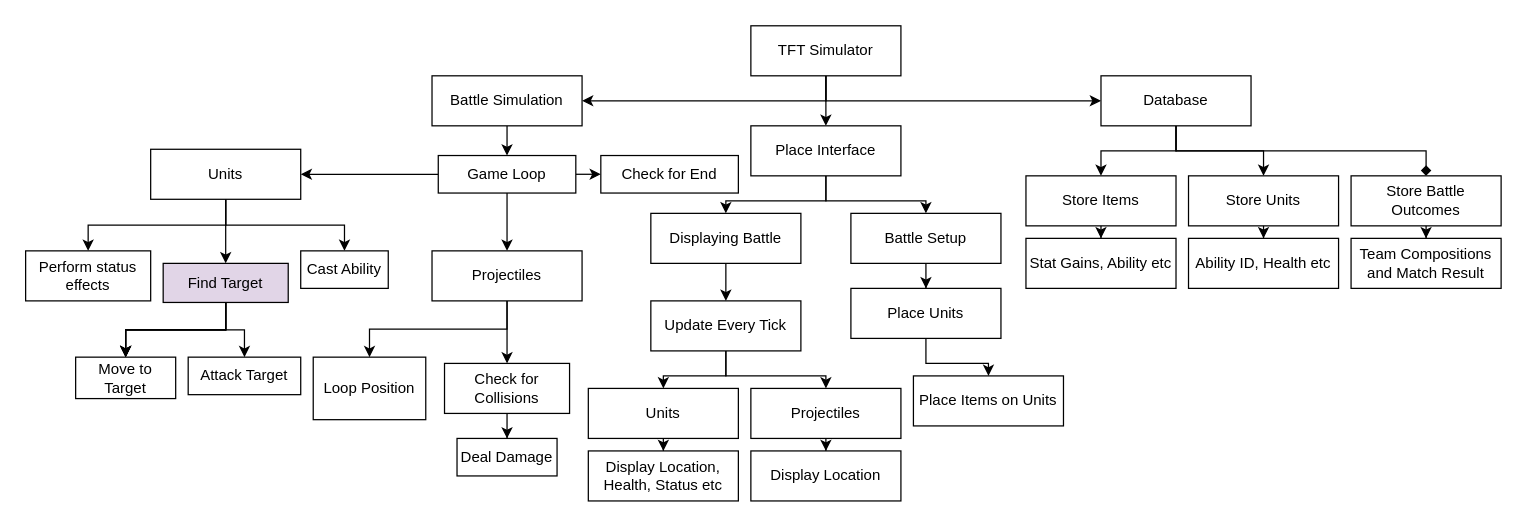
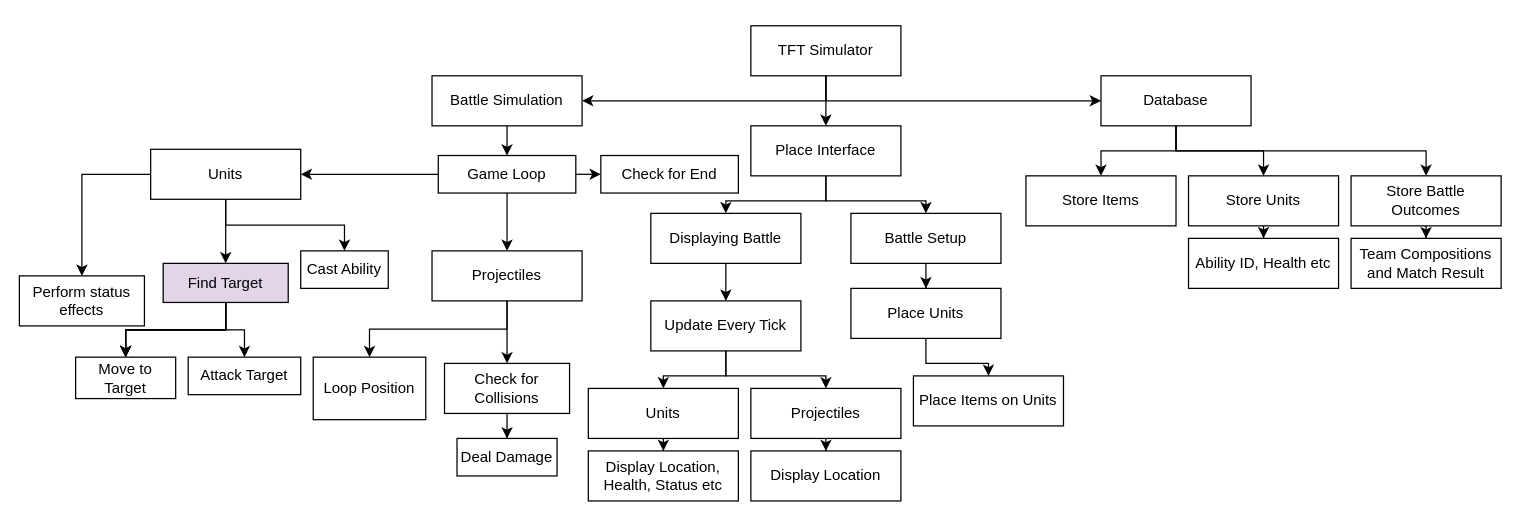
edge "Database" -> "Store Battle Outcomes": arrowhead diamond -> classic
edge "Store Items" -> "Stat Gains, Ability etc": removed
node "Stat Gains, Ability etc": removed
node "Perform status effects": moved (88, 276) -> (82, 301)
